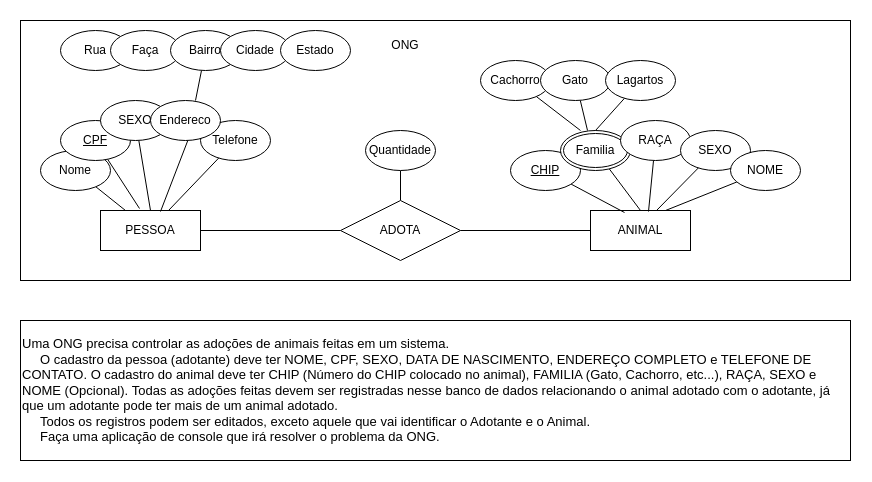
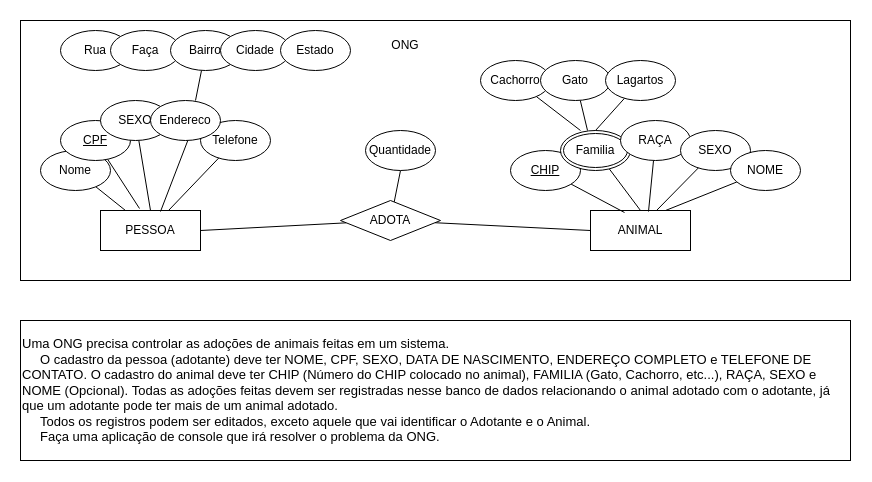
node "ADOTA": size 120x60 -> 100x40
